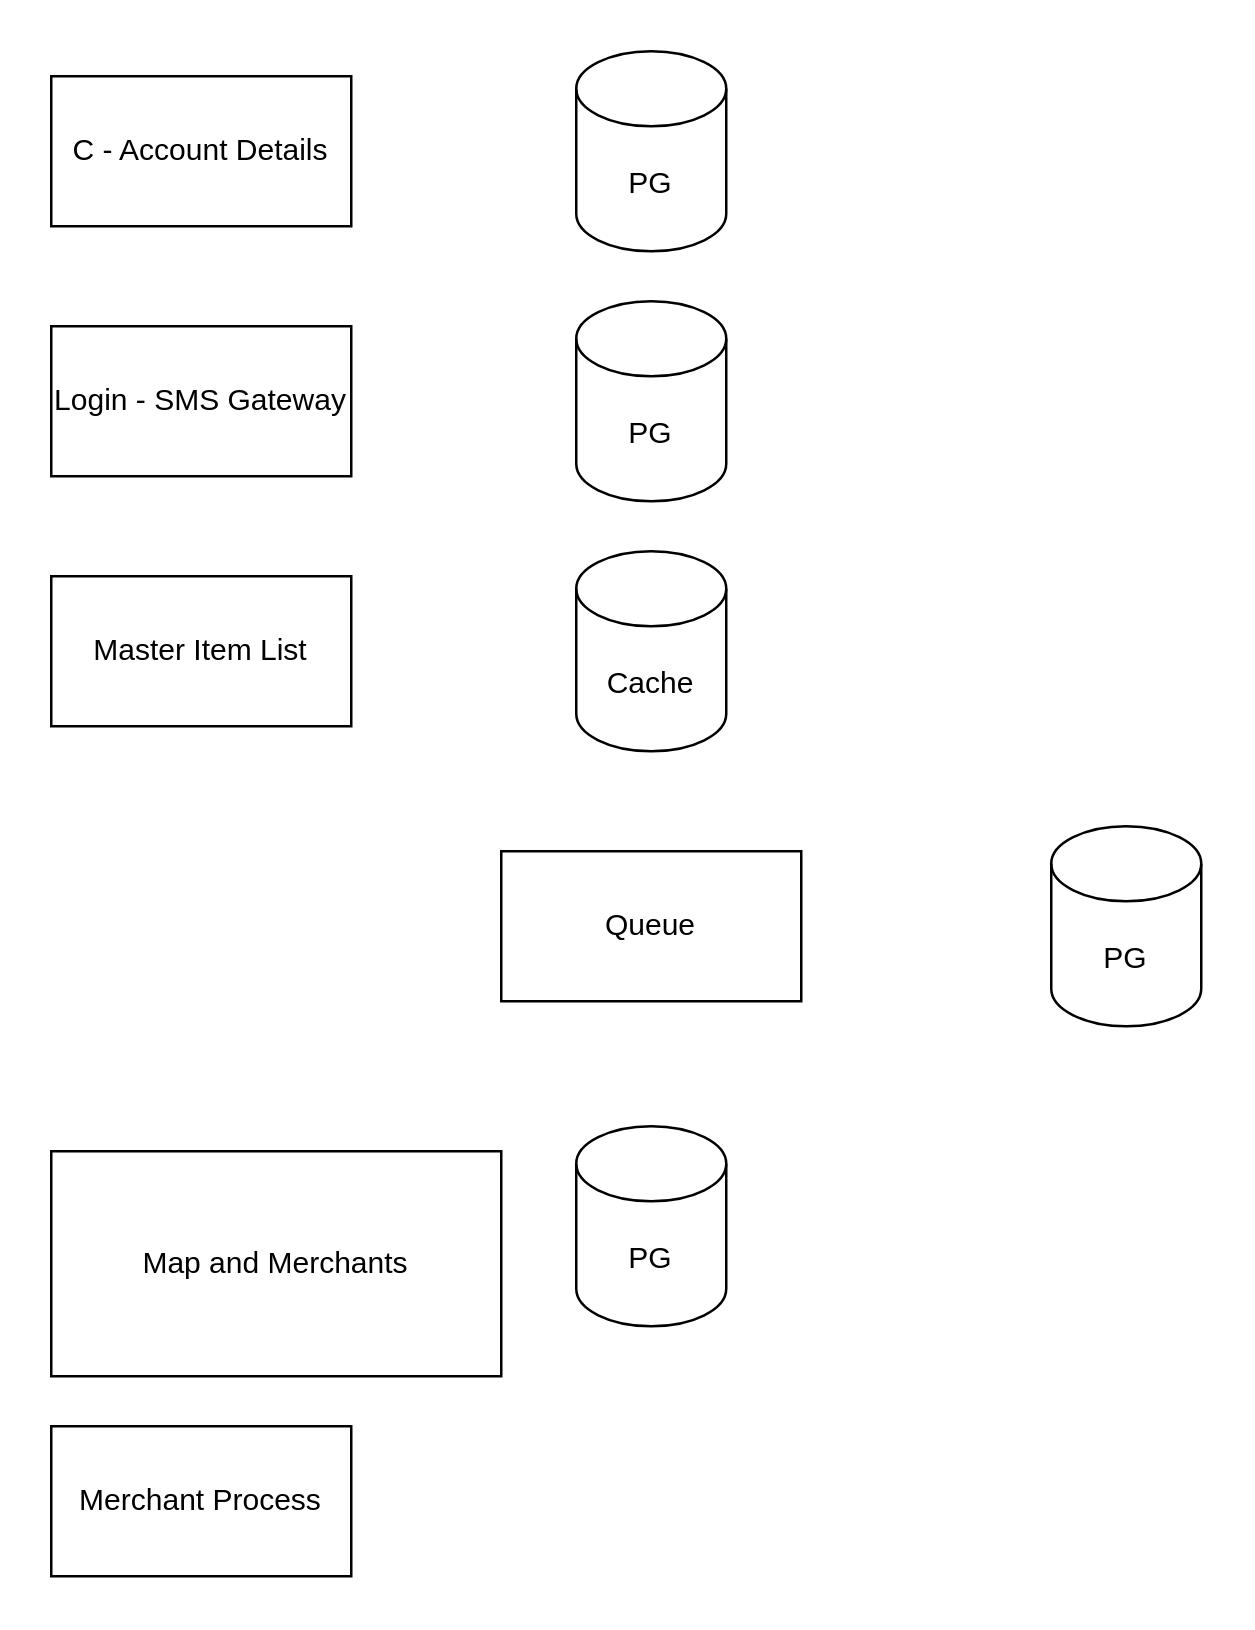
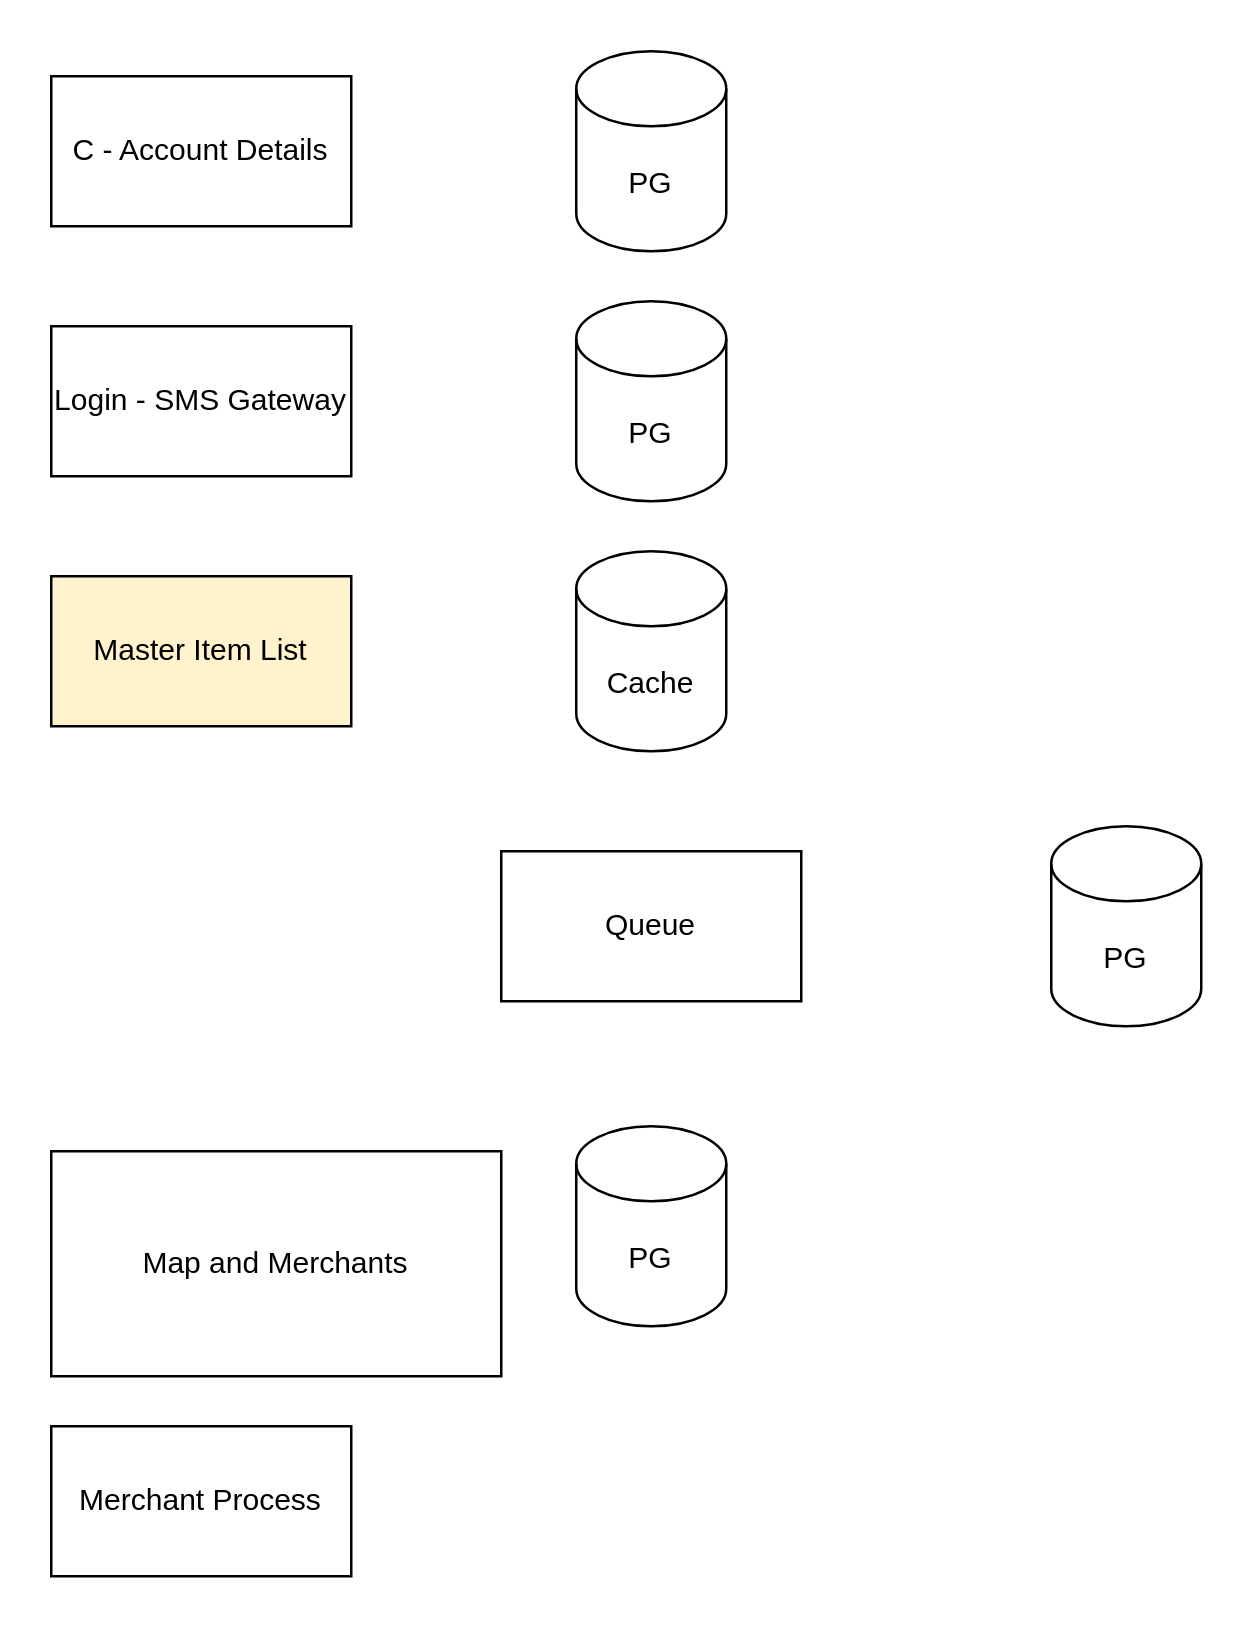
node "Master Item List": fillcolor #ffffff -> #fff2cc
